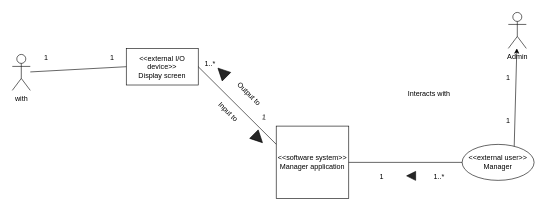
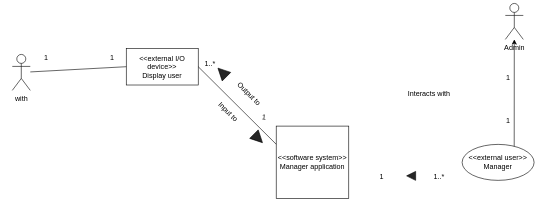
node "Admin": moved (518, 30) -> (515, 21)
node "<<external I/O device>> Display screen": label "<<external I/O device>> Display screen" -> "<<external I/O device>> Display user"
edge "<<software system>> Manager application" -- "<<external user>> Manager": removed
